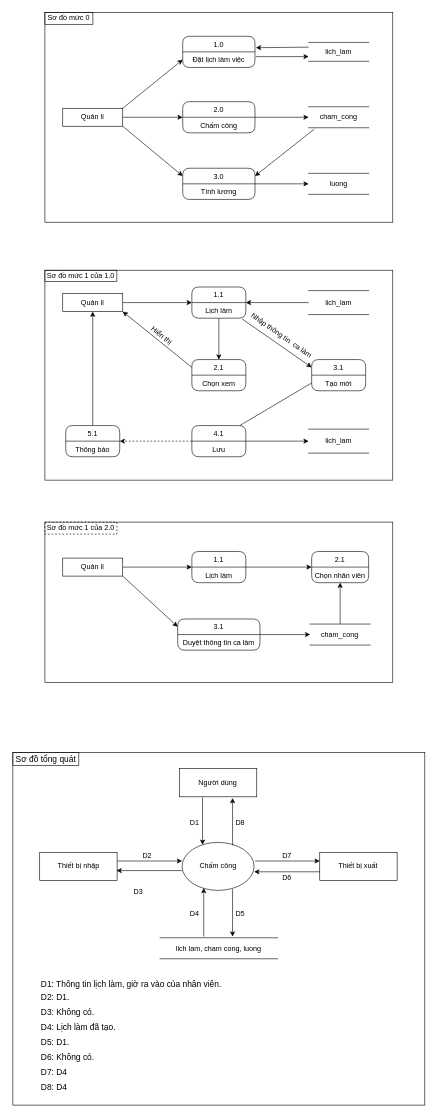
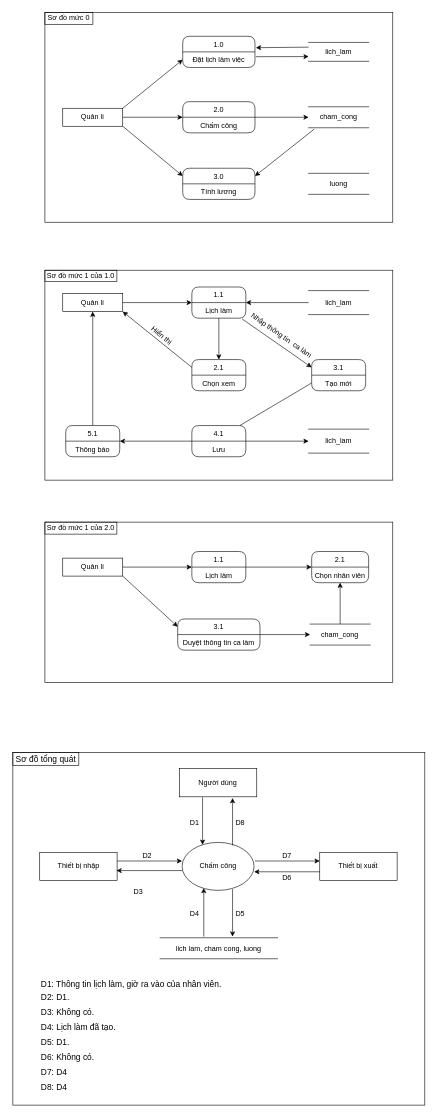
edge "3.0" -> "luong": removed
edge "4.1" -> "5.1": style dashed -> solid
node "Sơ đồ mức 1 của 2.0": style dashed -> solid
